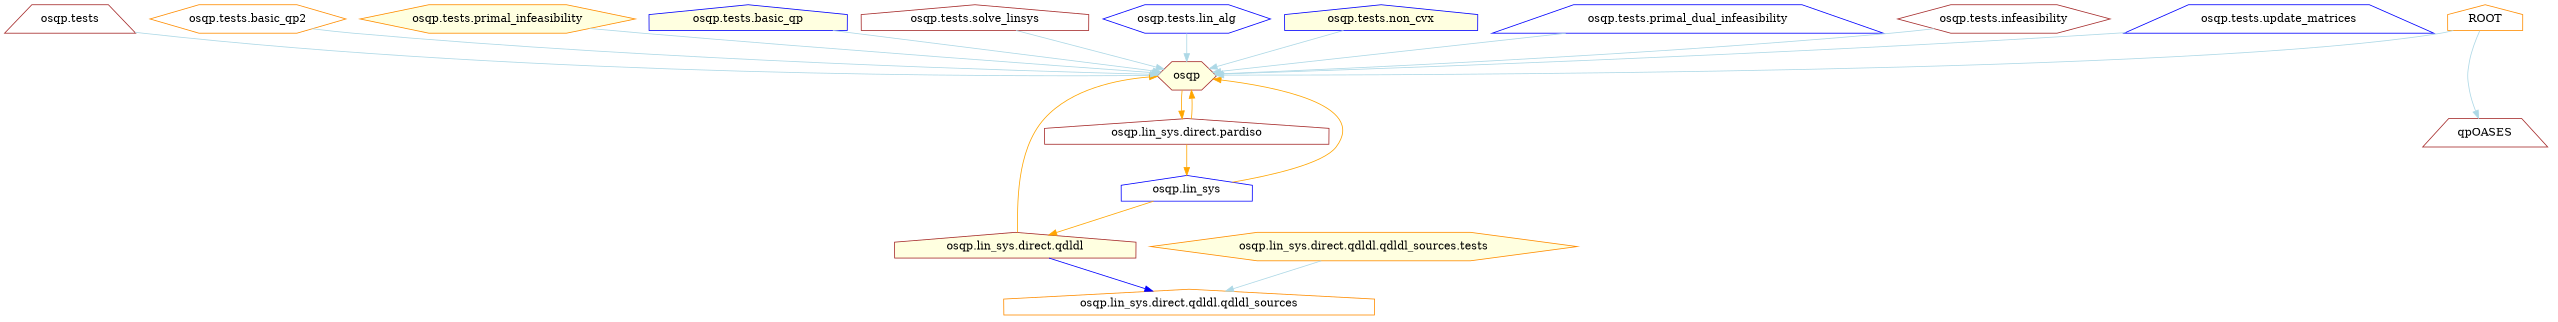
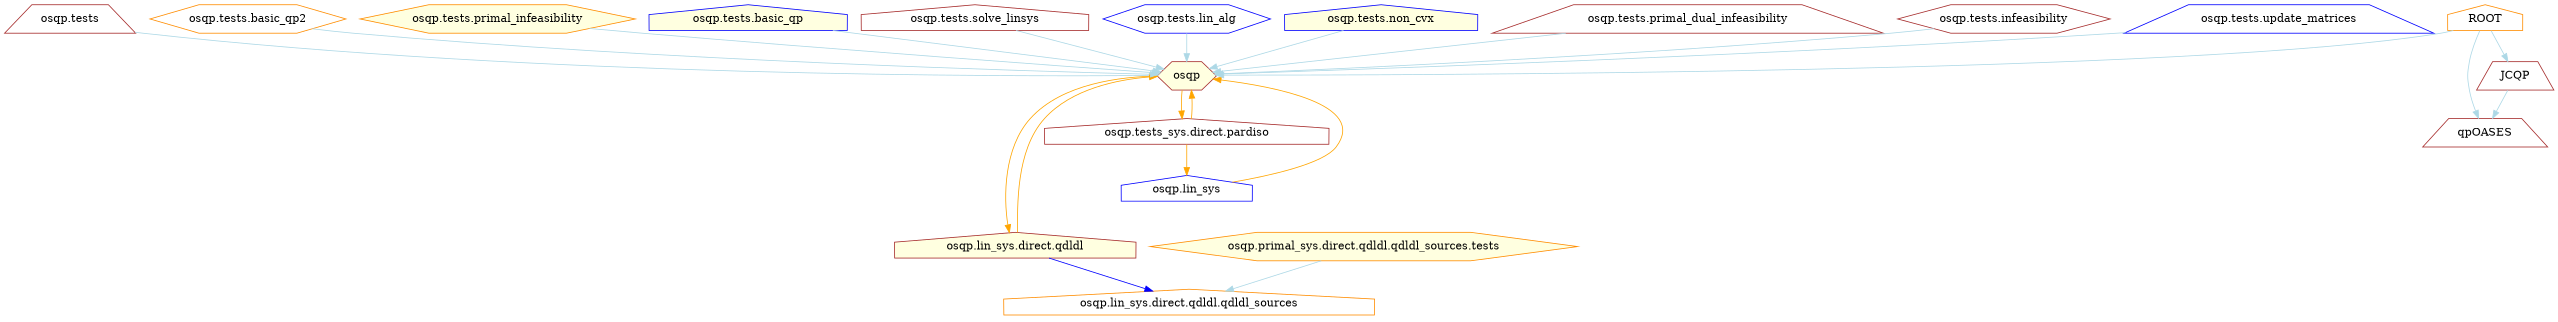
node "osqp.tests.primal_dual_infeasibility": color blue -> brown
node "JCQP": added
node "osqp.lin_sys.direct.pardiso": label "osqp.lin_sys.direct.pardiso" -> "osqp.tests_sys.direct.pardiso"
edge "osqp.lin_sys" -> "osqp.lin_sys.direct.qdldl": now "osqp" -> "osqp.lin_sys.direct.qdldl"
node "osqp.lin_sys.direct.qdldl.qdldl_sources.tests": label "osqp.lin_sys.direct.qdldl.qdldl_sources.tests" -> "osqp.primal_sys.direct.qdldl.qdldl_sources.tests"
